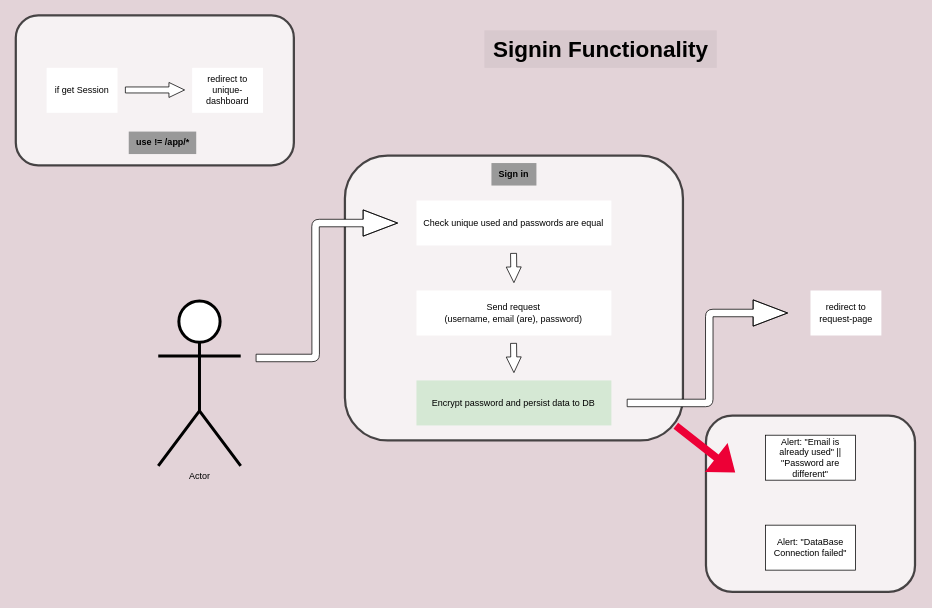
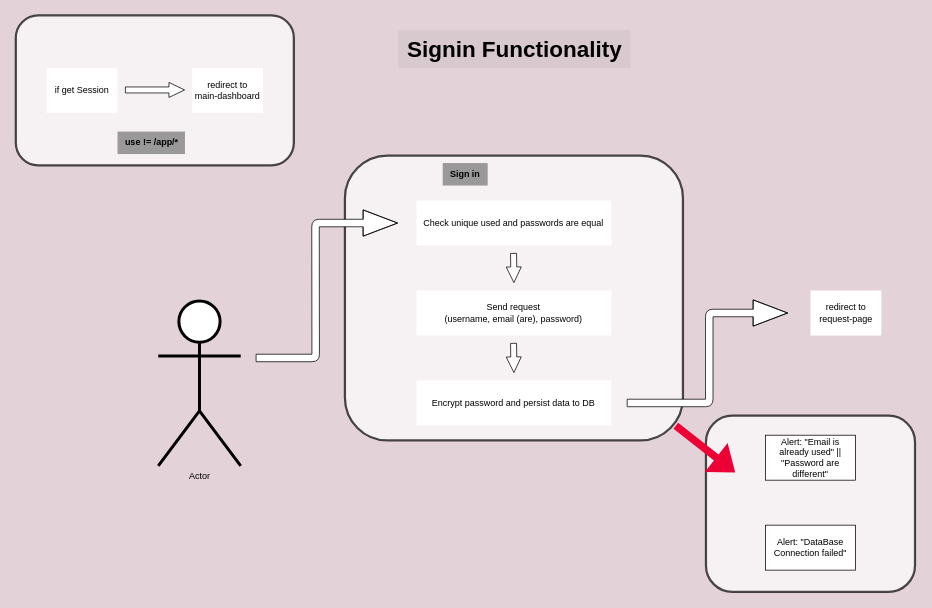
node "Signin Functionality": moved (600, 49) -> (514, 49)
node "redirect to unique-dashboard": label "redirect to unique-dashboard" -> "redirect to main-dashboard"
node "use != /app/*": moved (162, 143) -> (151, 143)
node "Sign in": moved (514, 174) -> (465, 174)
node "Encrypt password and persist data to DB": fillcolor #d5e8d4 -> #ffffff
